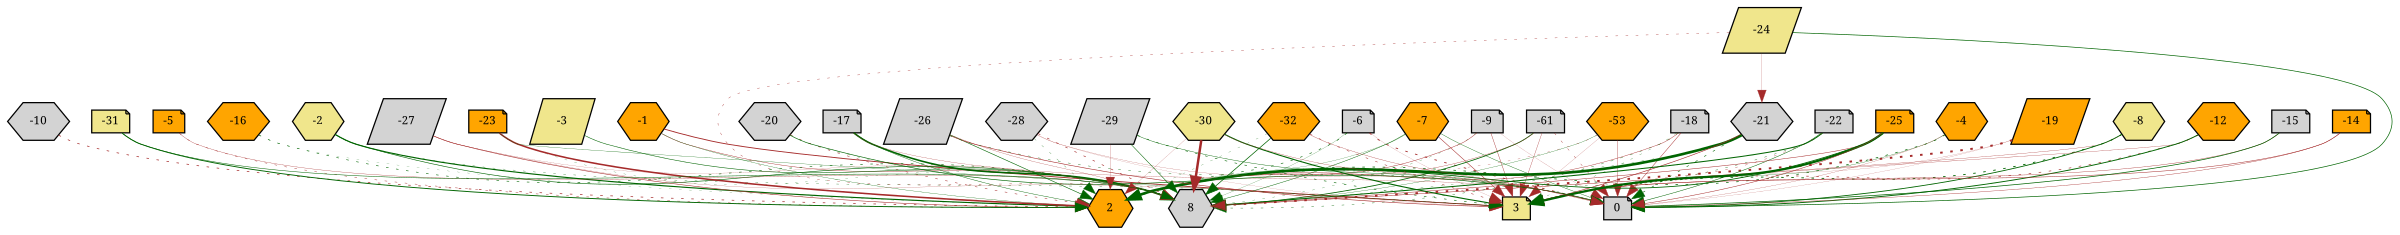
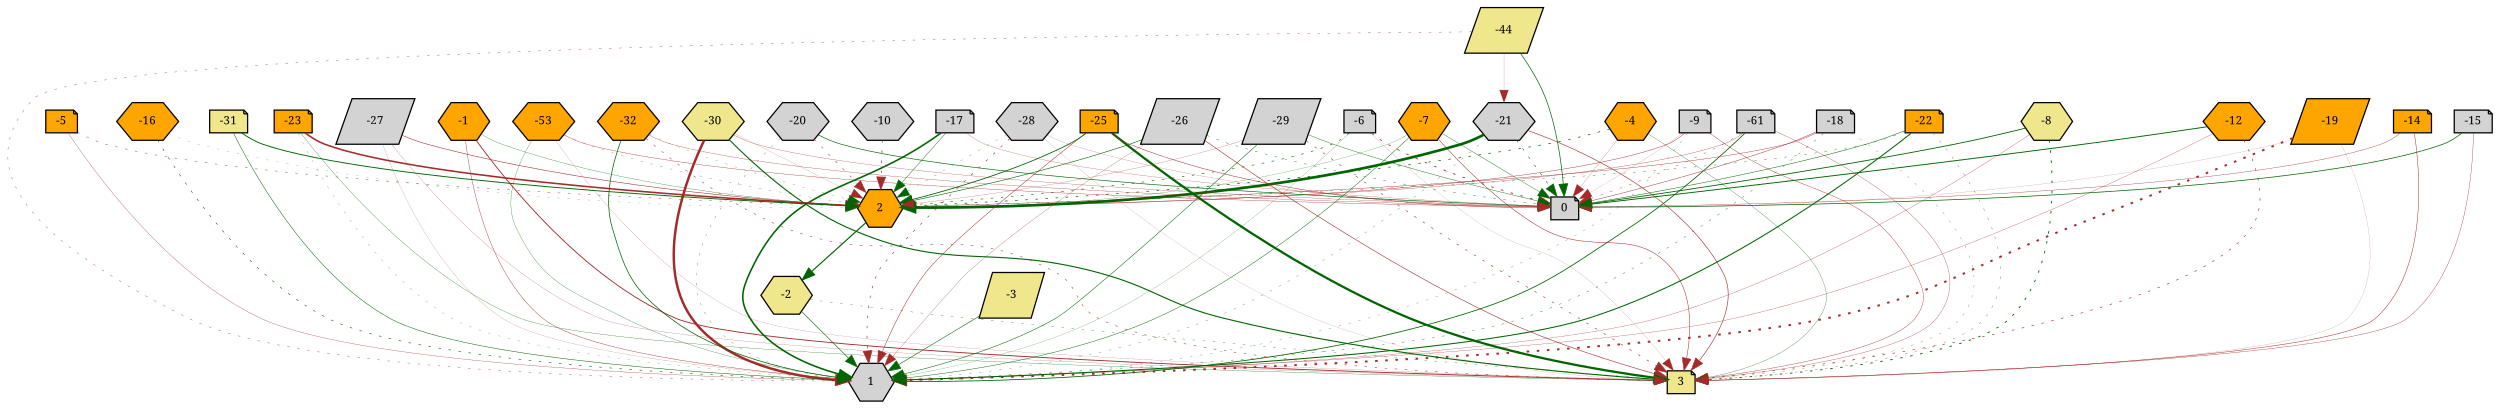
node "-24": label "-24" -> "-44"
node "-22": fillcolor lightgrey -> orange
edge "-29" -> "3": color darkgreen -> brown
edge "-2" -> "2": reversed
node "8": label "8" -> "1"
